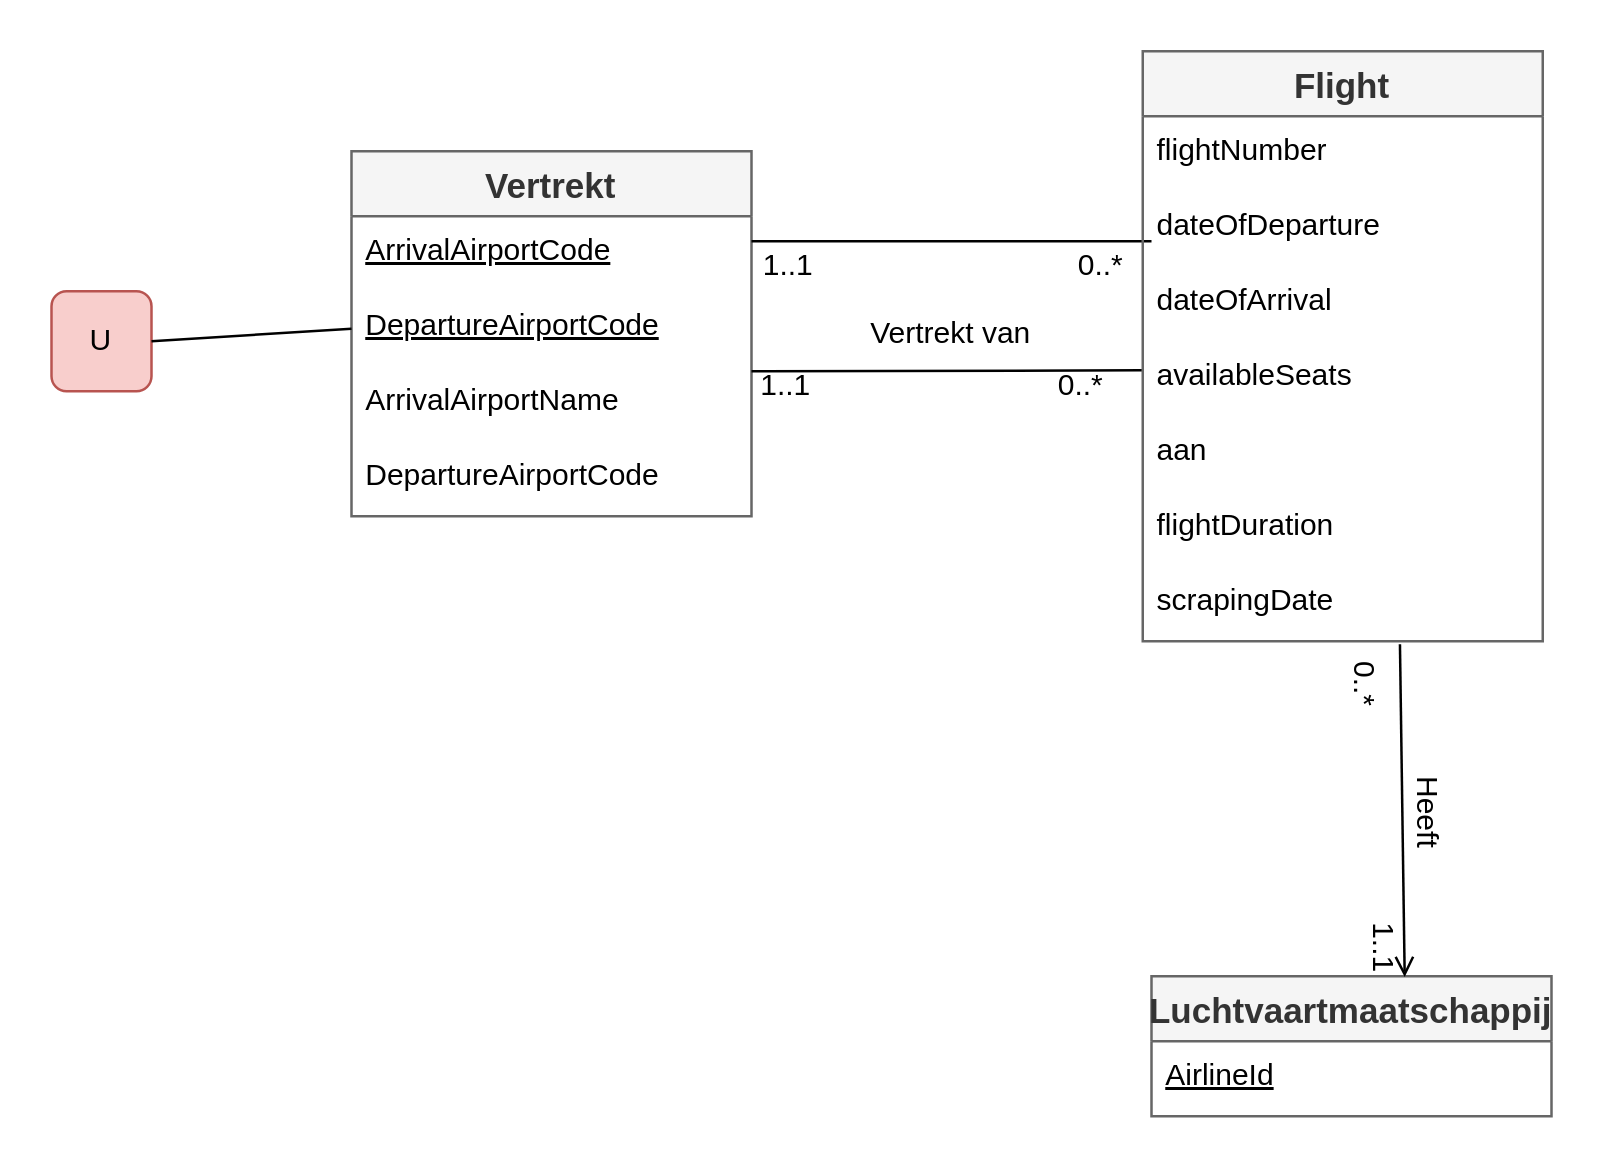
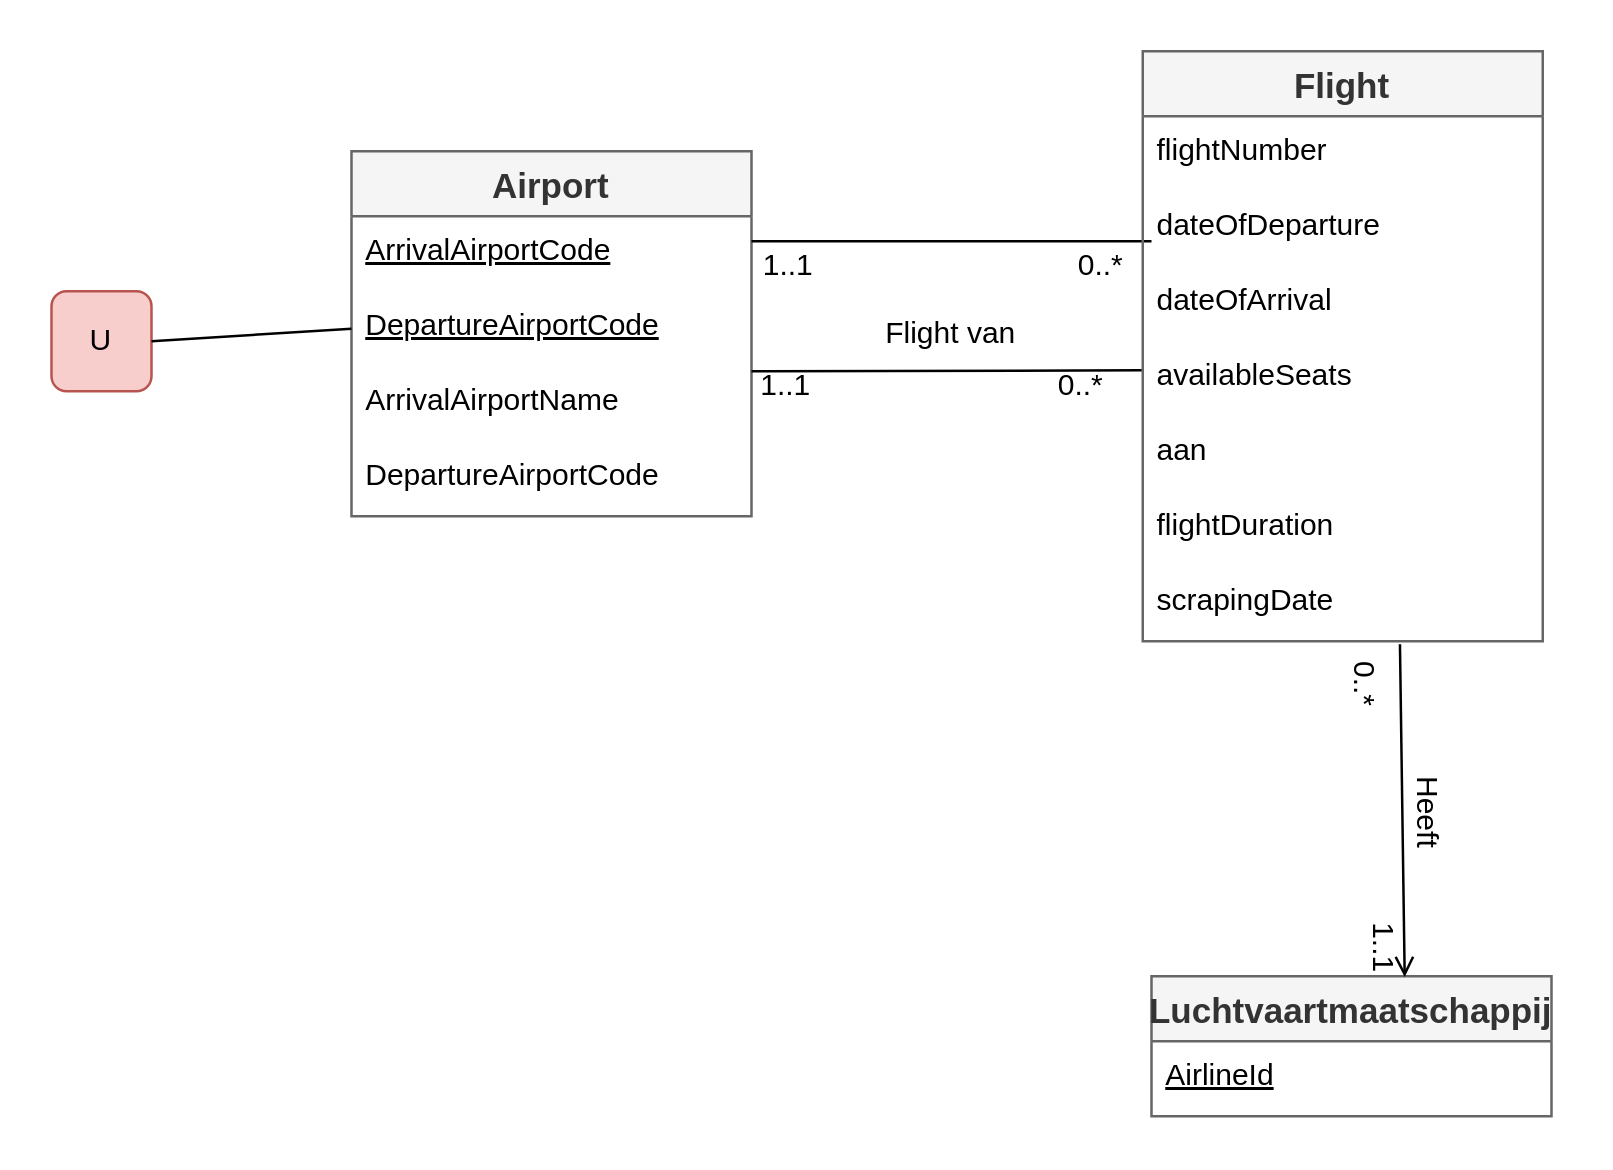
node "Vertrekt": label "Vertrekt" -> "Airport"
node "Vertrekt van": label "Vertrekt van" -> "Flight van"
